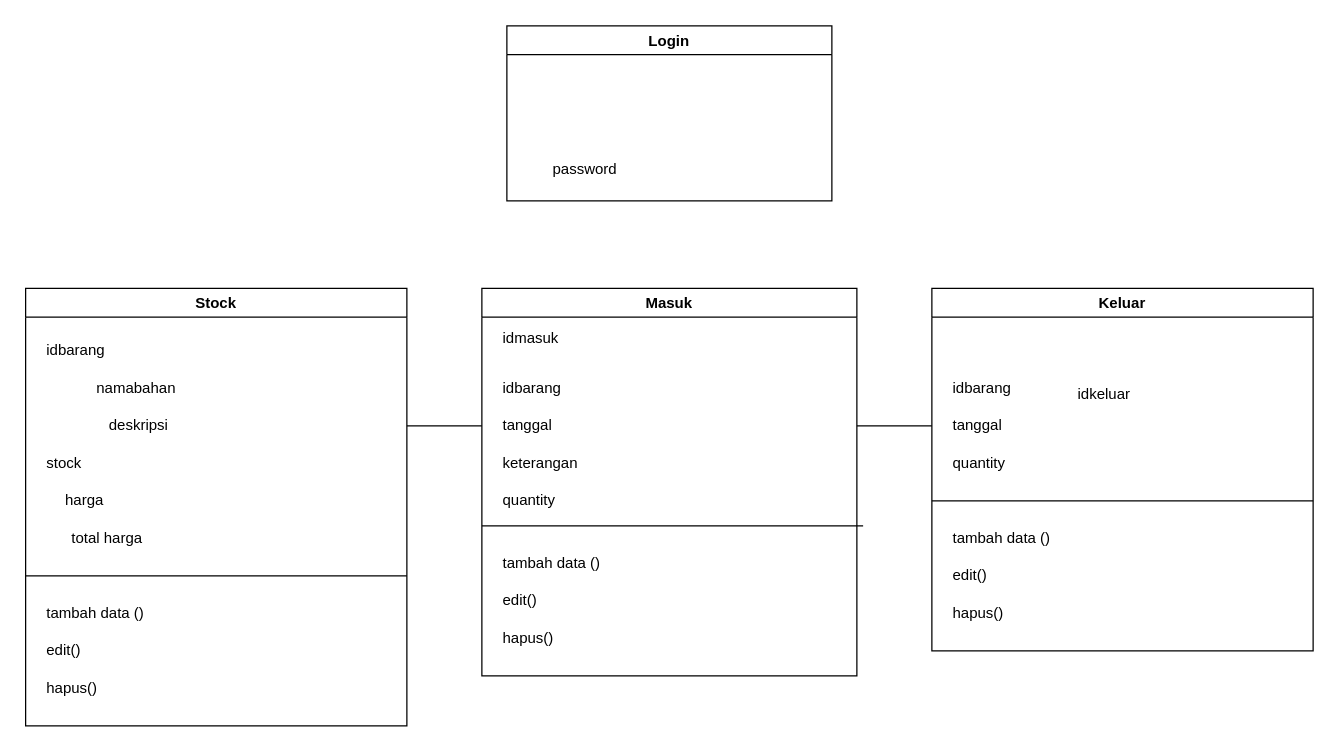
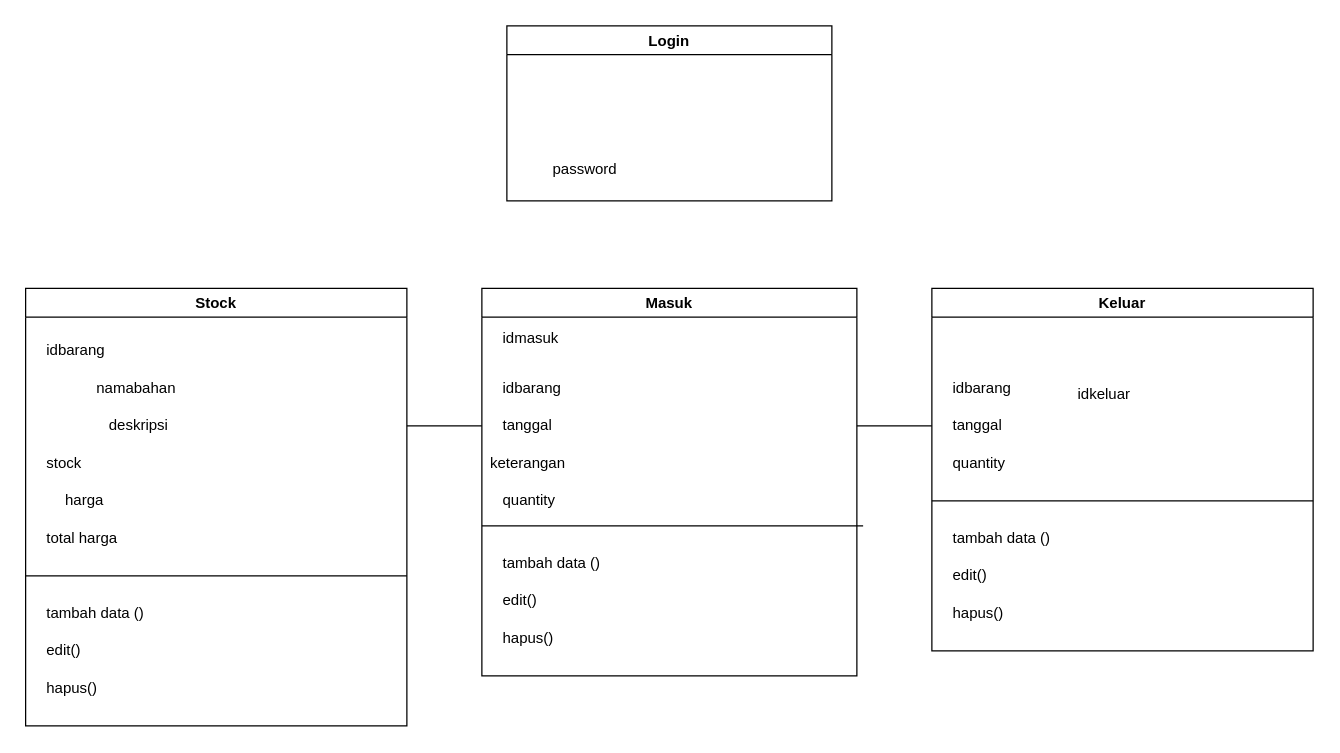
node "keterangan": moved (551, 463) -> (538, 463)
node "total harga": moved (113, 538) -> (88, 538)
